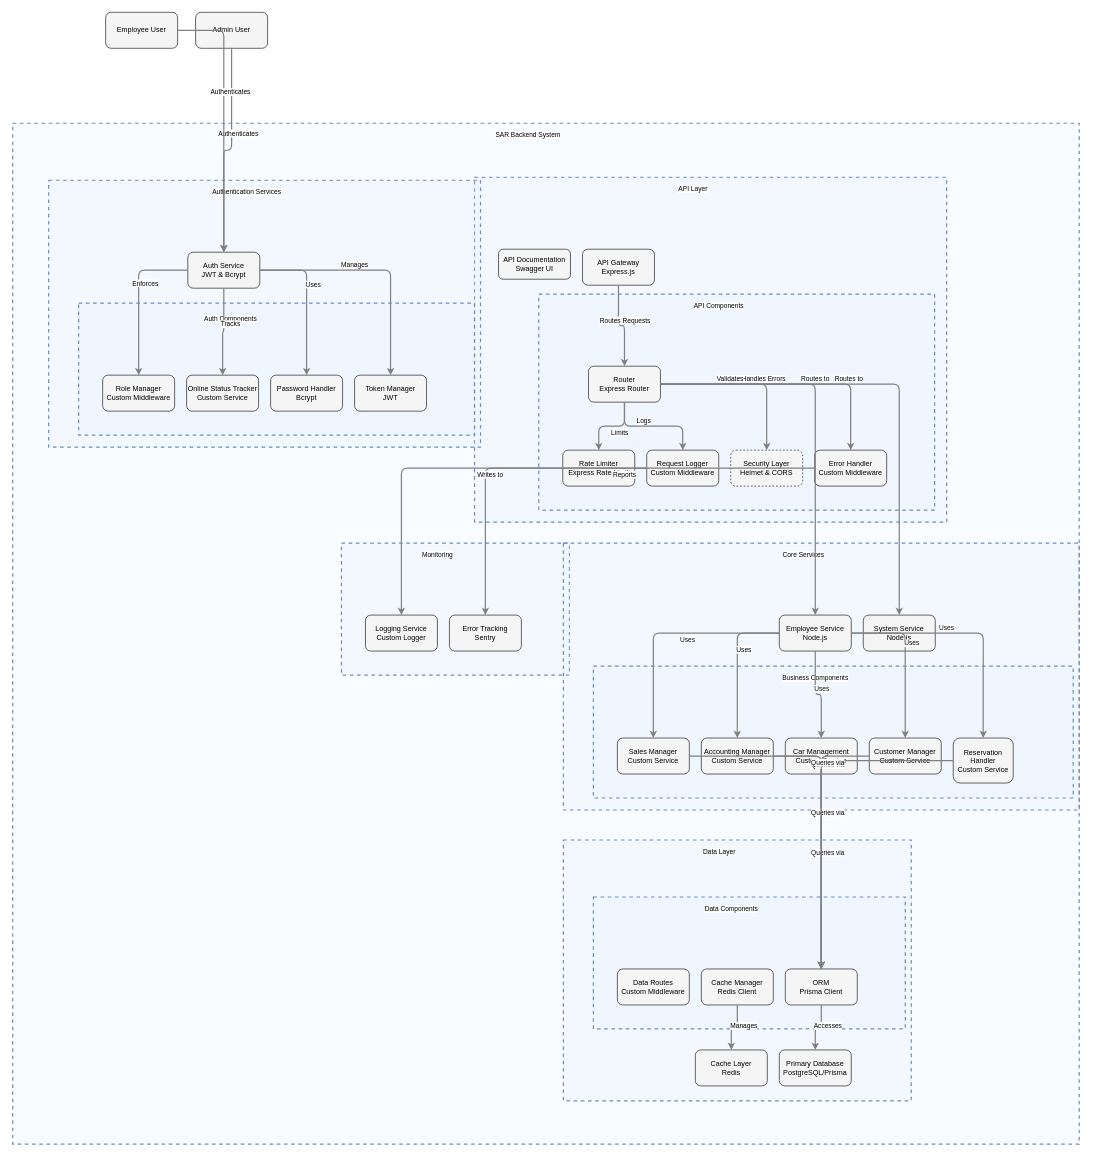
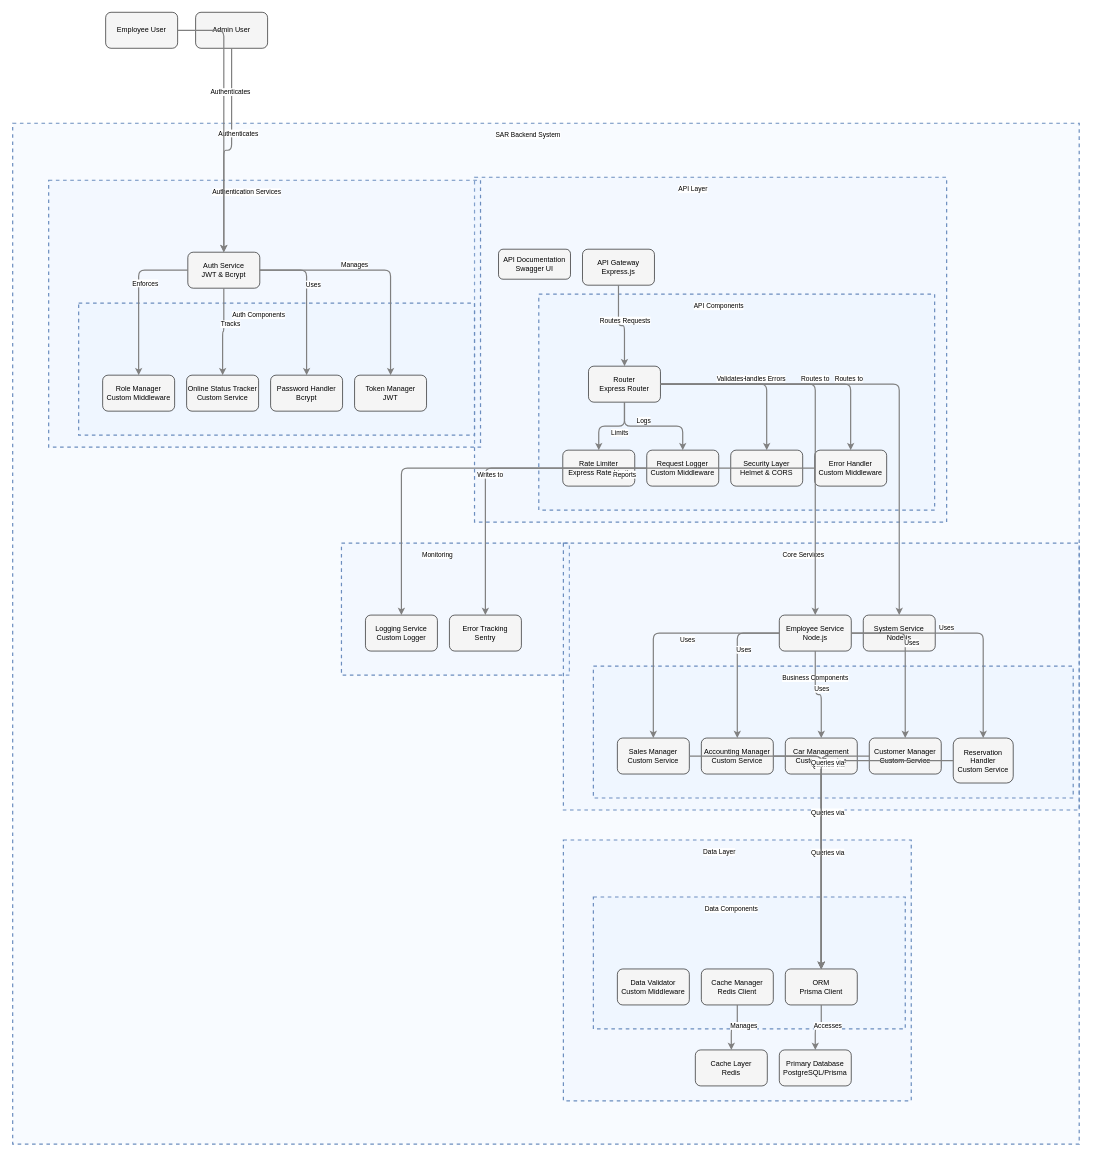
node "Auth Components": size 294x21 -> 350x14
node "Security Layer Helmet & CORS": style dashed -> solid
node "Data Routes Custom Middleware": label "Data Routes Custom Middleware" -> "Data Validator Custom Middleware"
